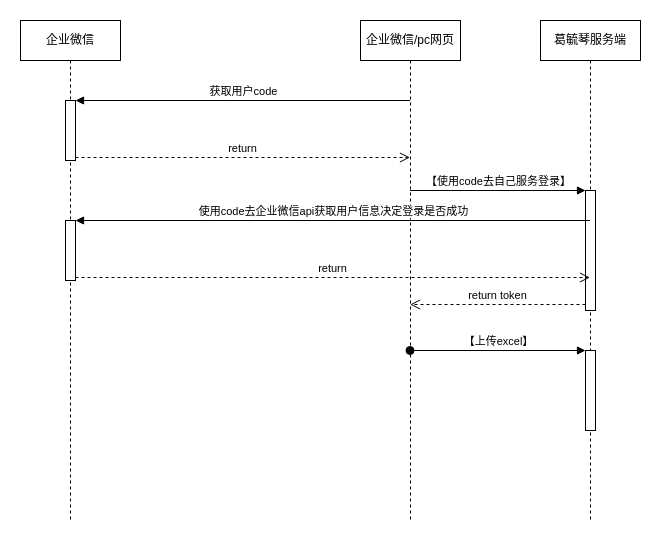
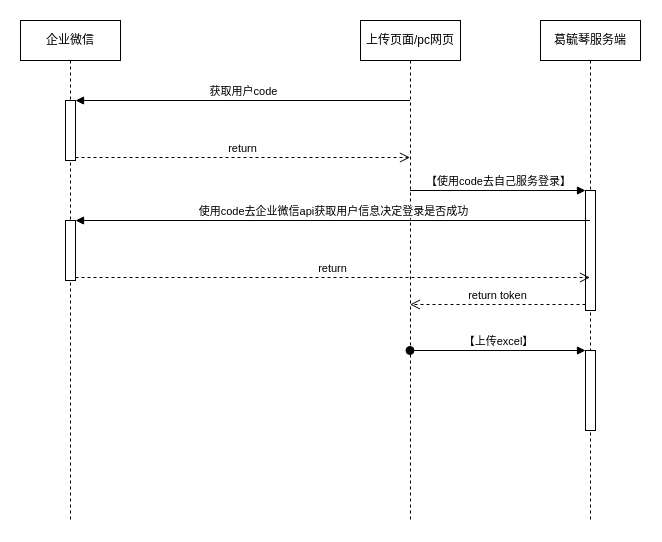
node "企业微信/pc网页": label "企业微信/pc网页" -> "上传页面/pc网页"
